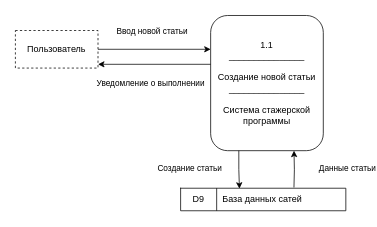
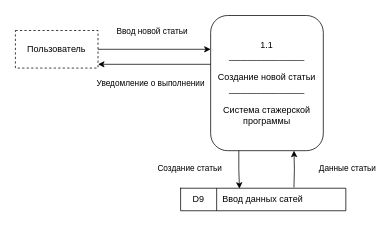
node "База данных сатей": label "База данных сатей" -> "Ввод данных сатей"
